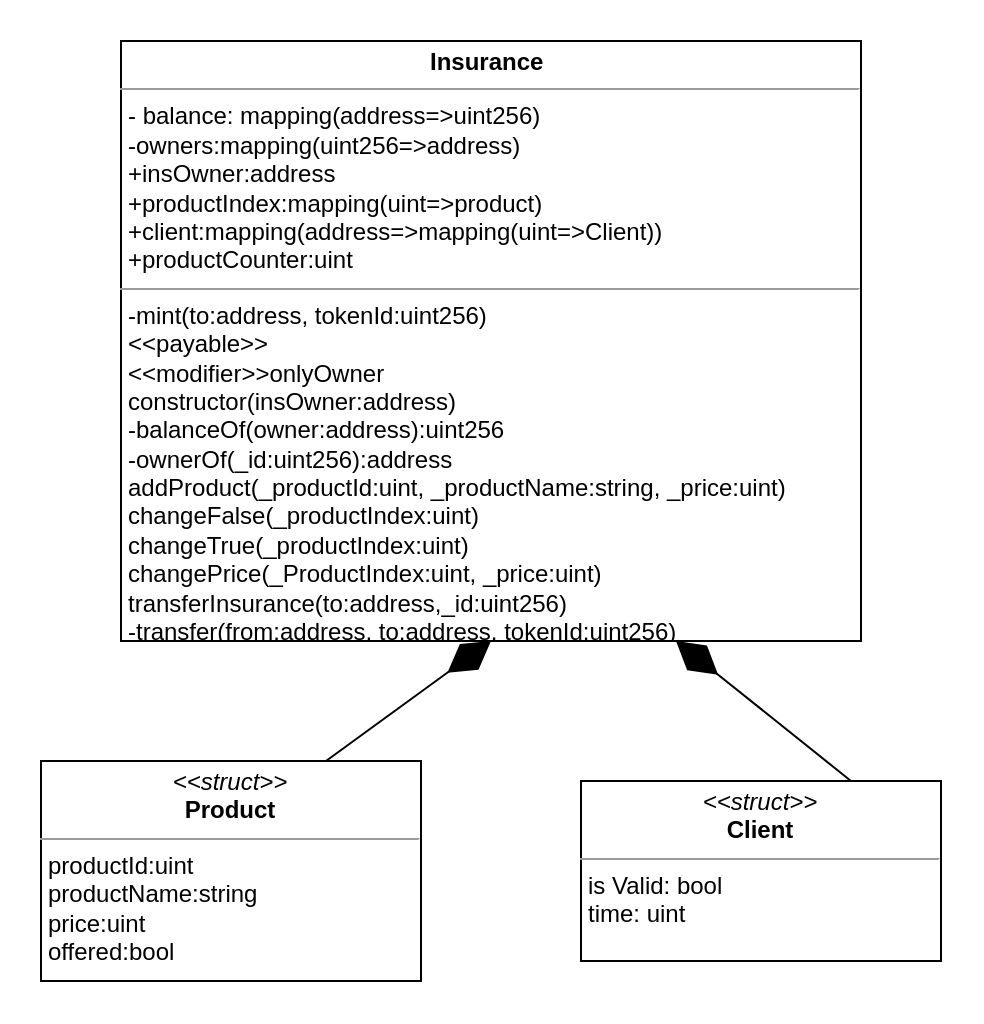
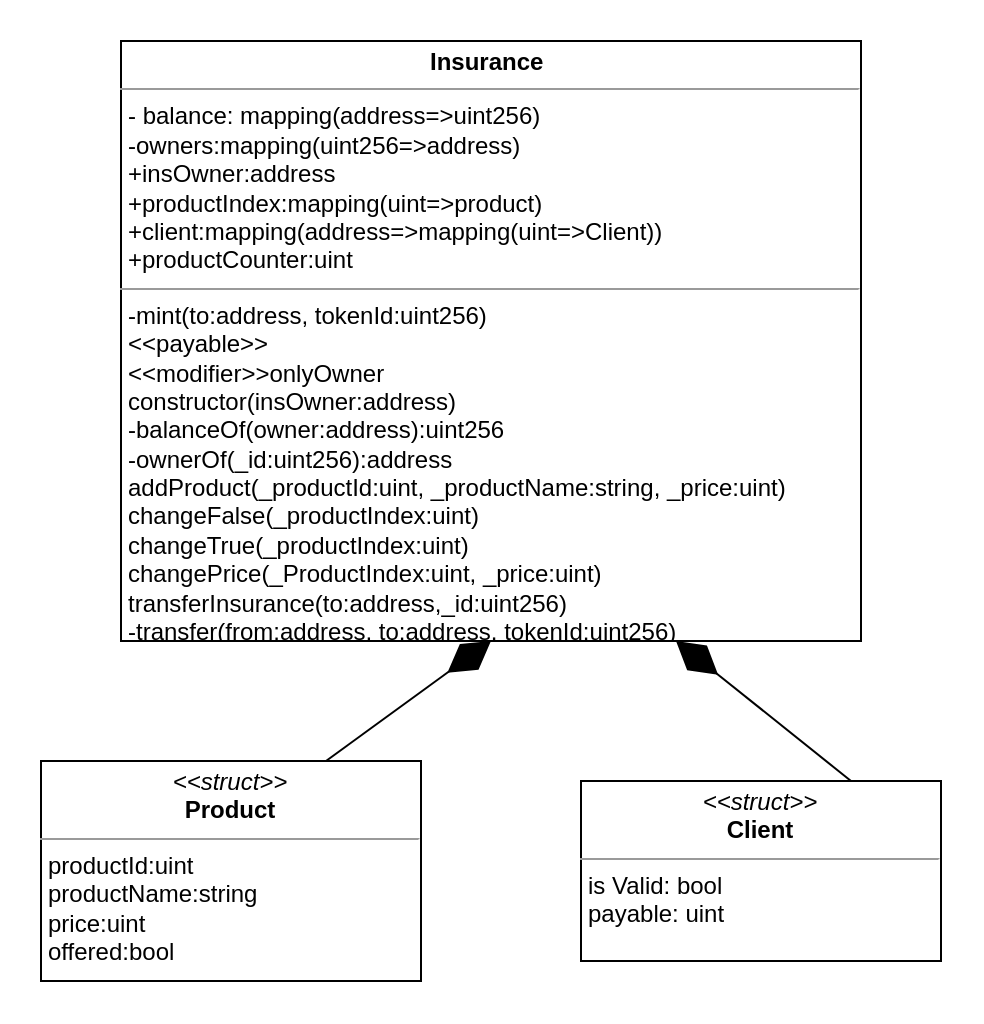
node "<<struct>> Client is Valid: bool time: uint": label "<<struct>> Client is Valid: bool time: uint" -> "<<struct>> Client is Valid: bool payable: uint"
